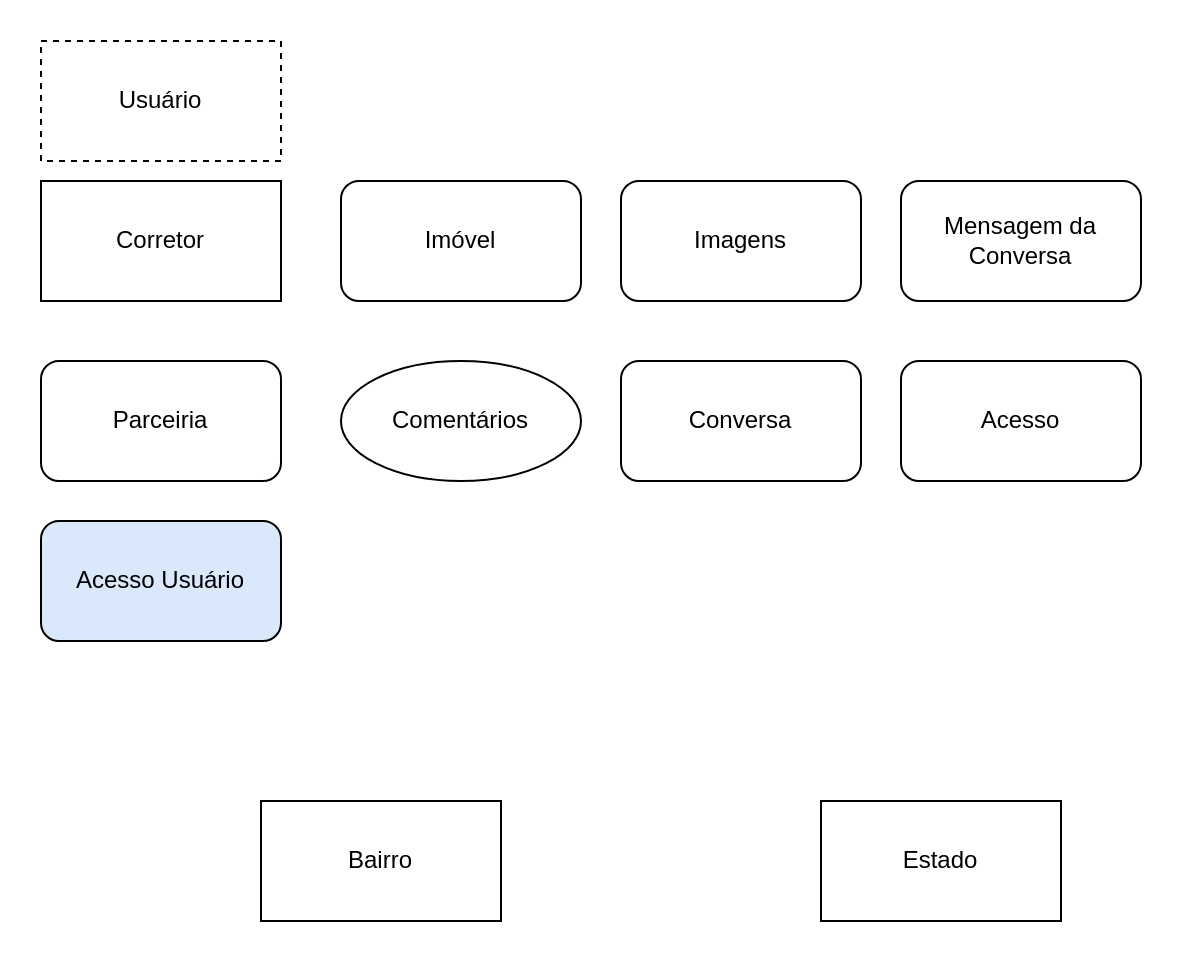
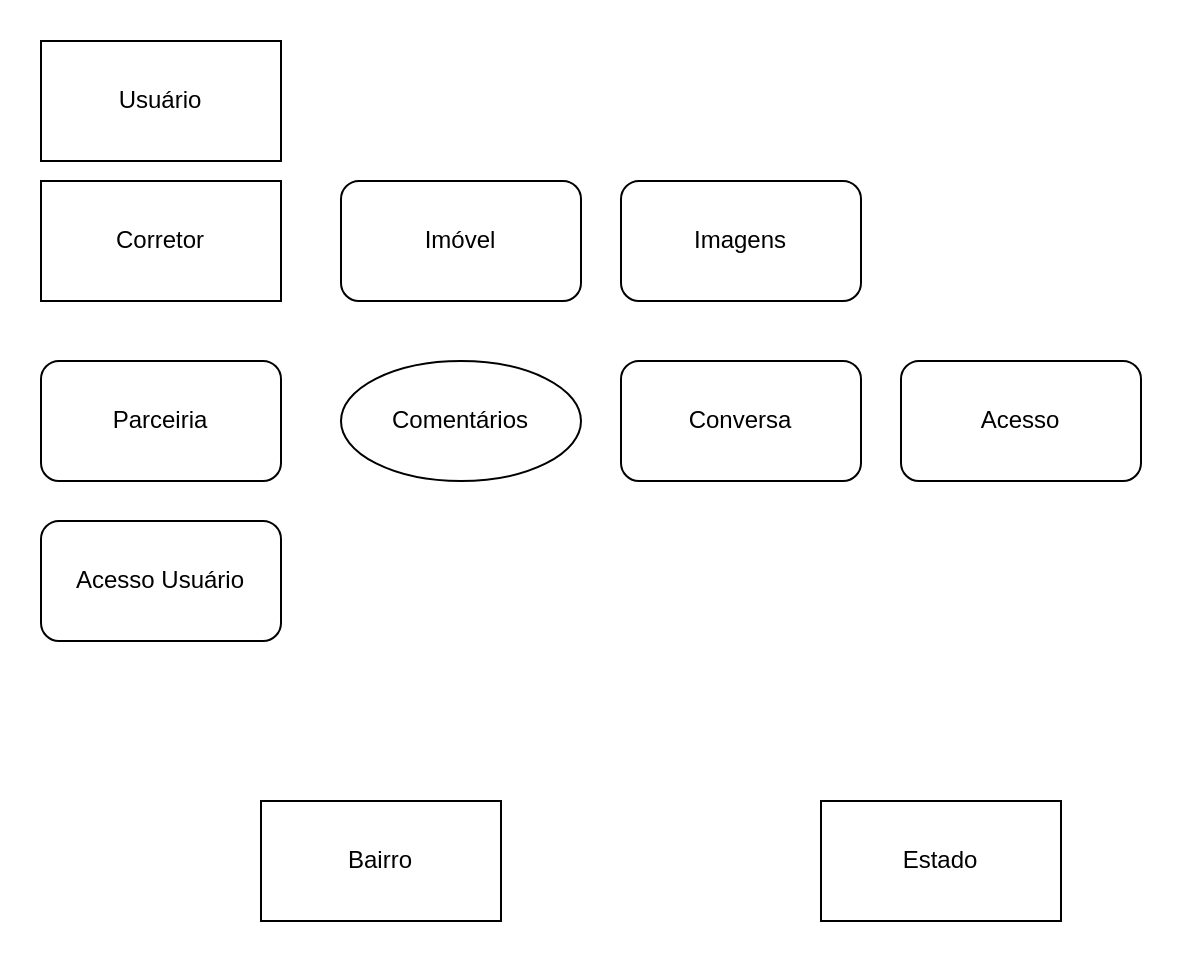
node "Usuário": style dashed -> solid
node "Mensagem da Conversa": removed
node "Acesso Usuário": fillcolor #dae8fc -> #ffffff
